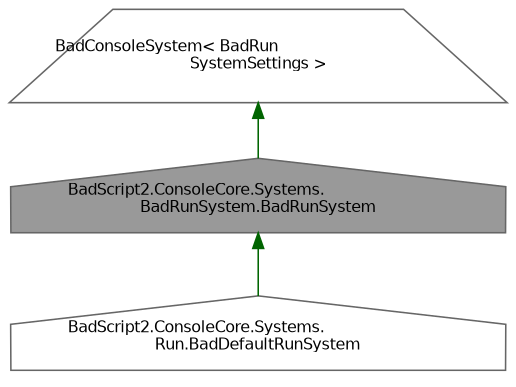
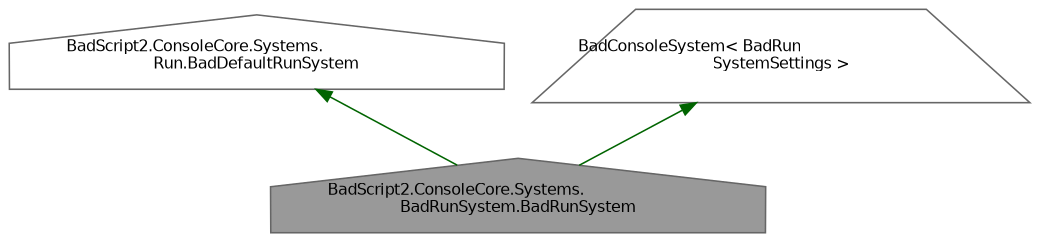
edge "BadScript2.ConsoleCore.Systems. Run.BadDefaultRunSystem" -> "BadScript2.ConsoleCore.Systems. BadRunSystem.BadRunSystem": reversed
